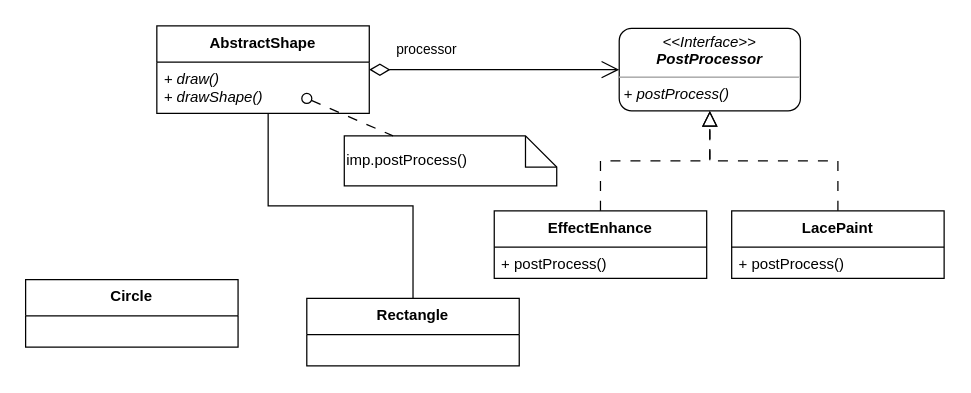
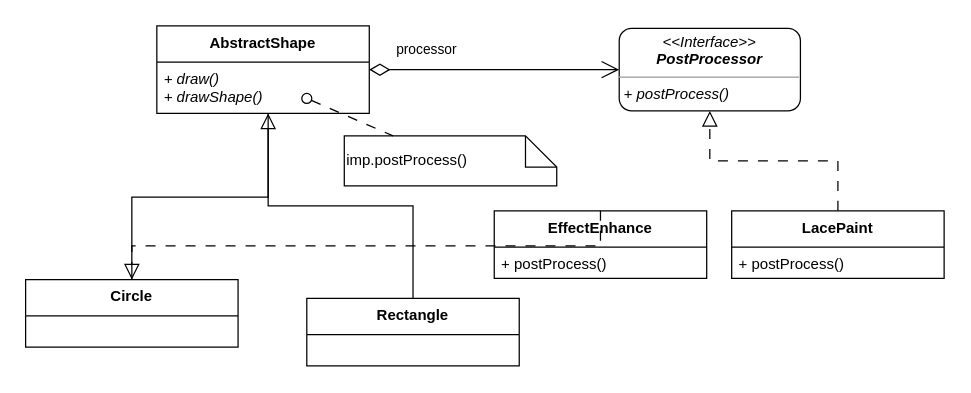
edge "EffectEnhance" -> "<<Interface>> PostProcessor + postProcess()": now "EffectEnhance" -> "Circle"
edge "Circle" -> "+ draw() + drawShape()": added
